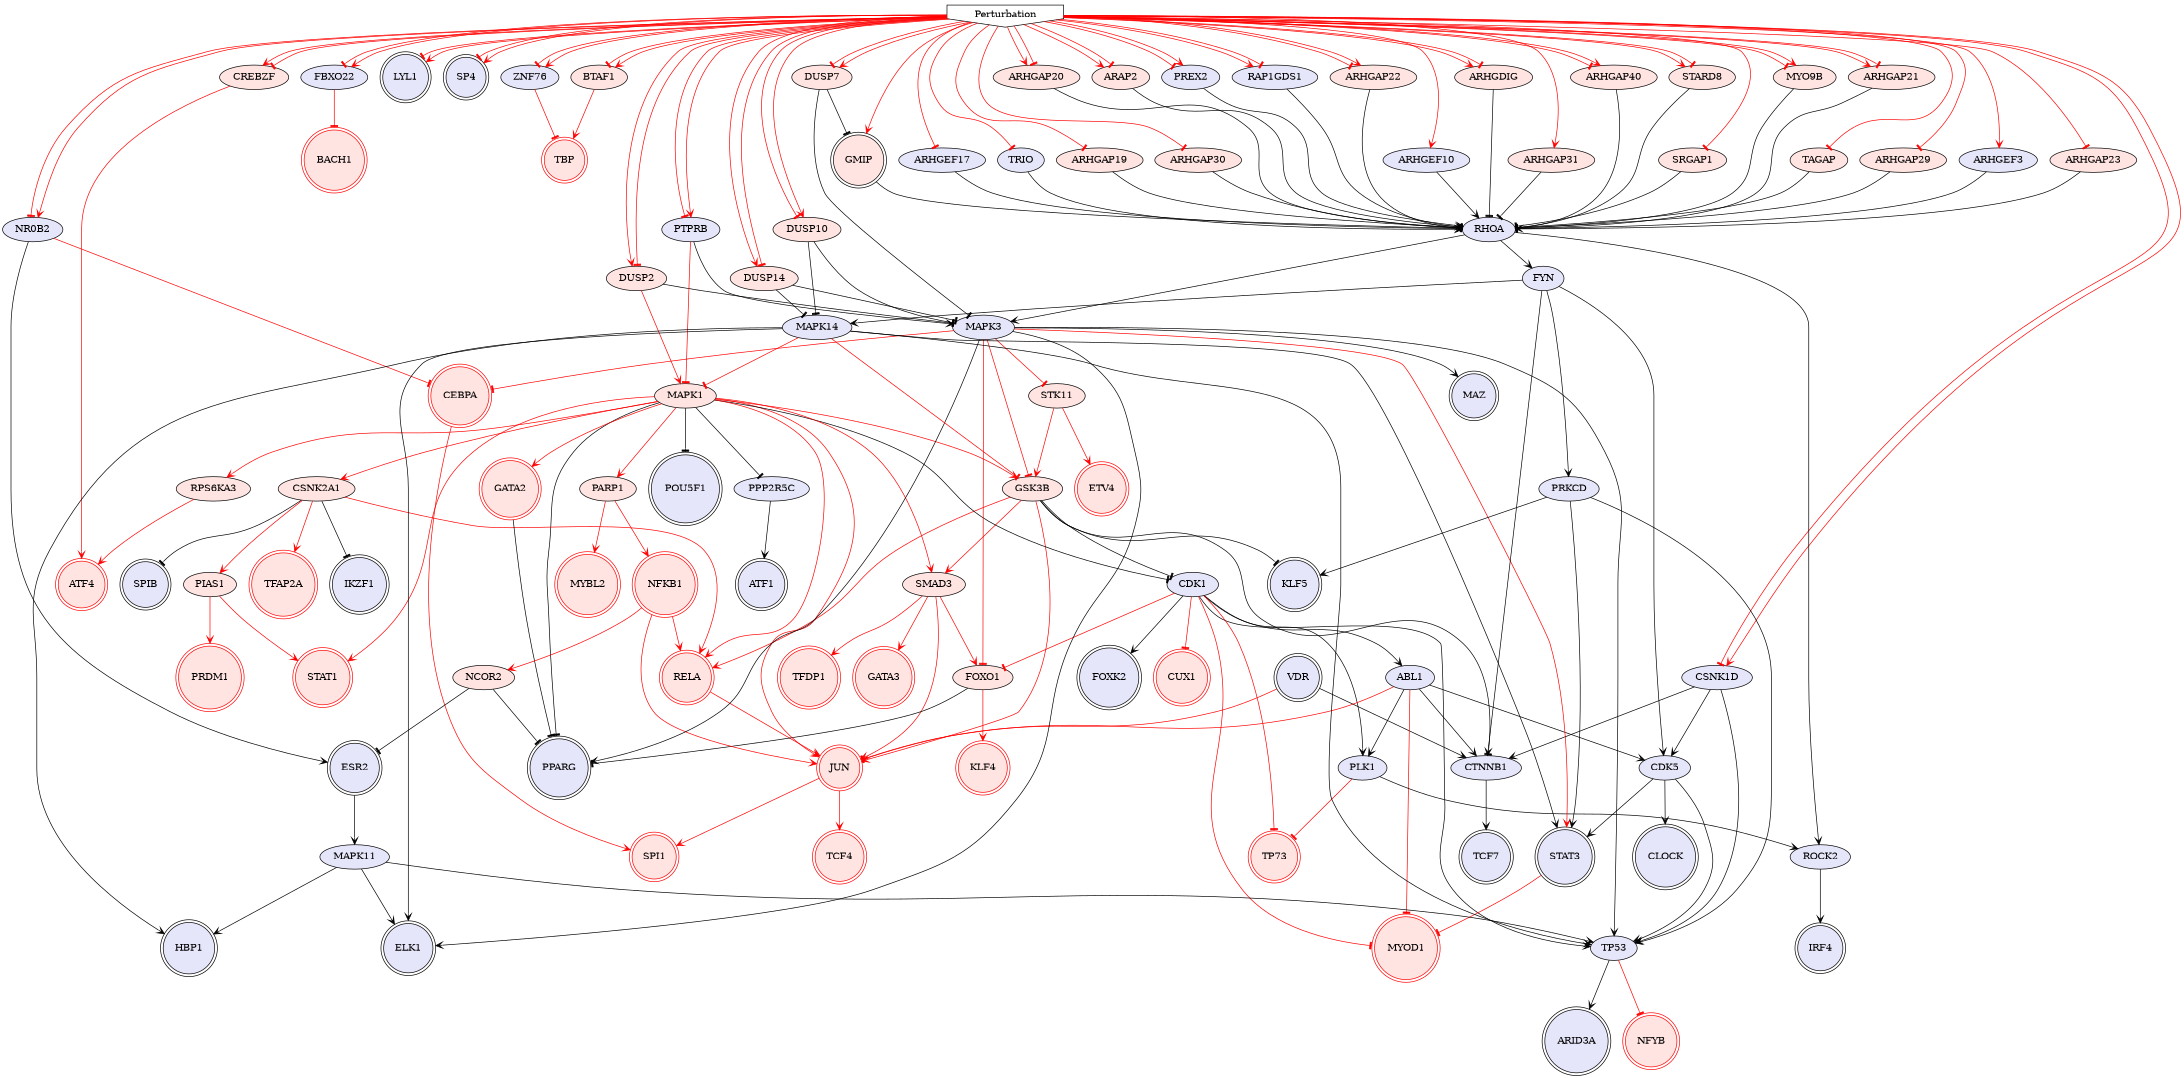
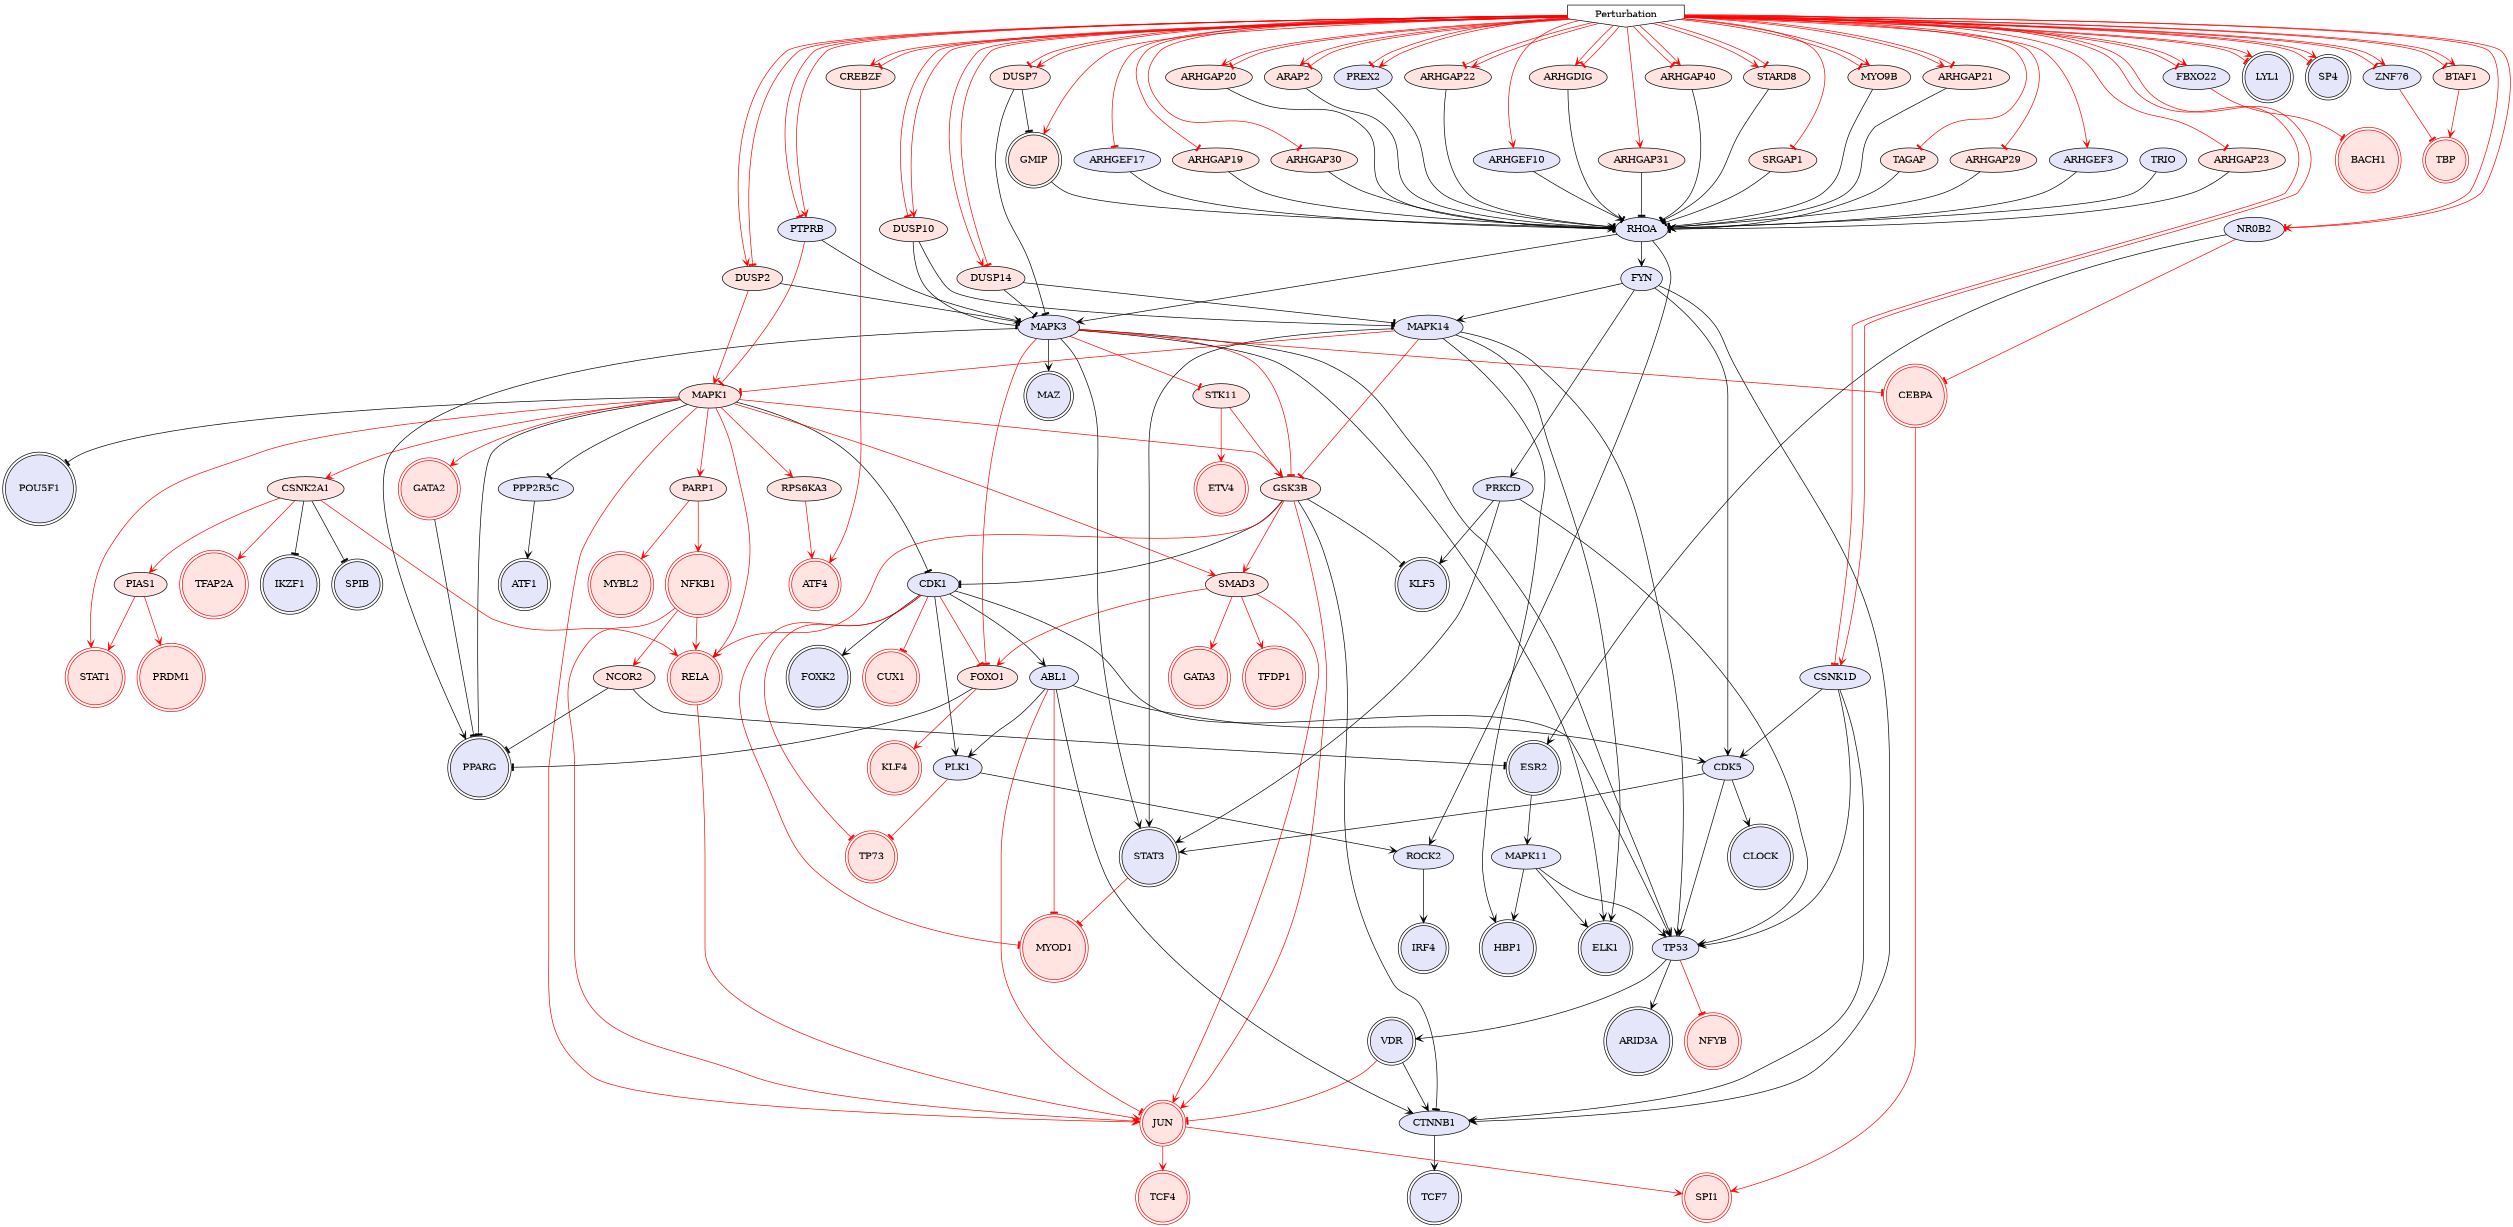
node "RAP1GDS1": removed
edge "Perturbation" -> "TRIO": removed
edge "MAPK3" -> "STAT3": color red -> black
edge "TP53" -> "VDR": added
